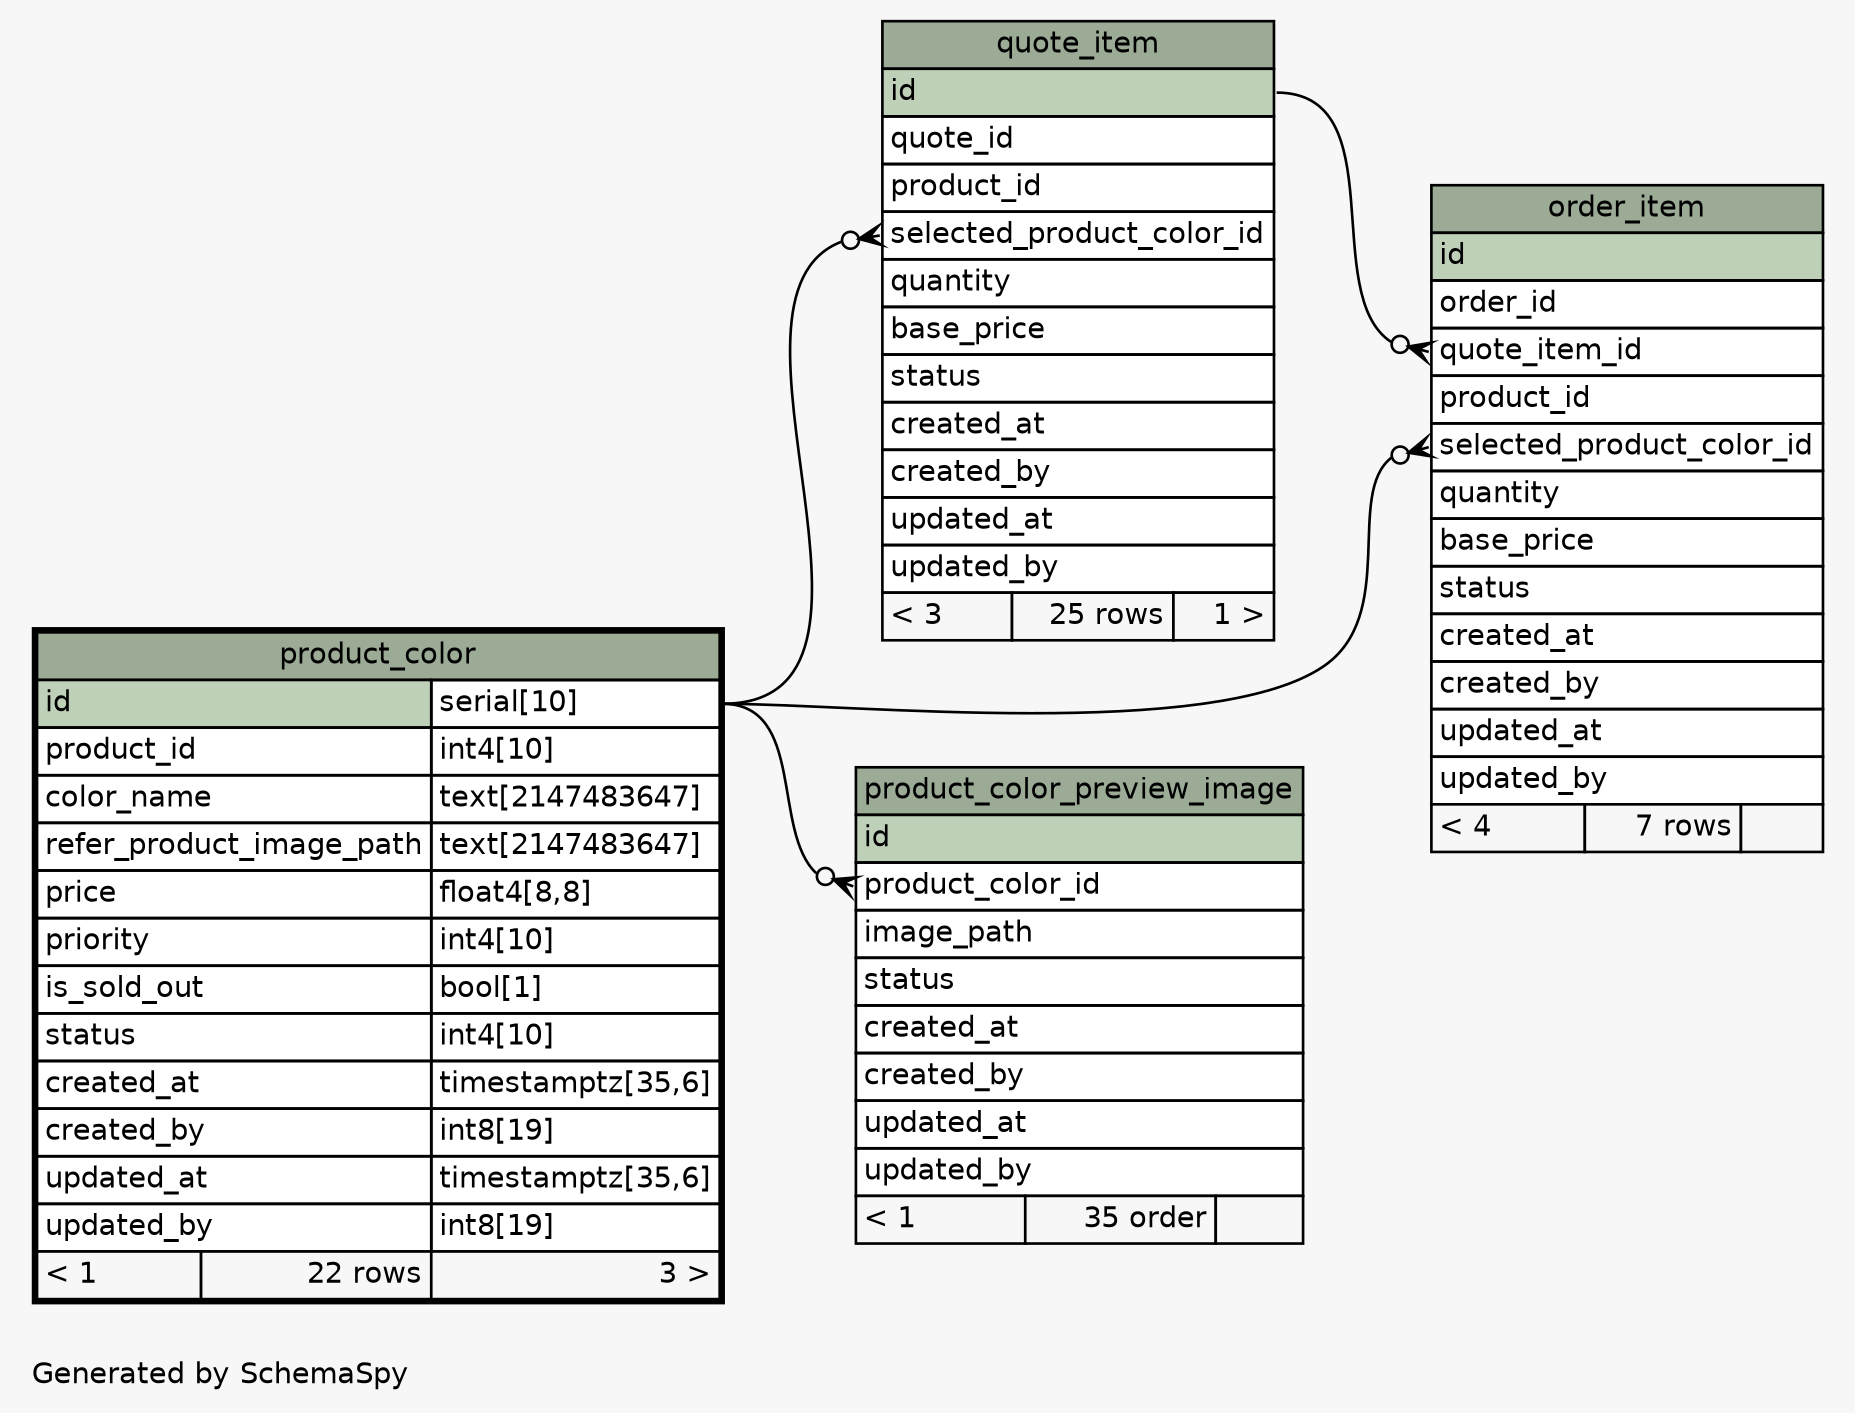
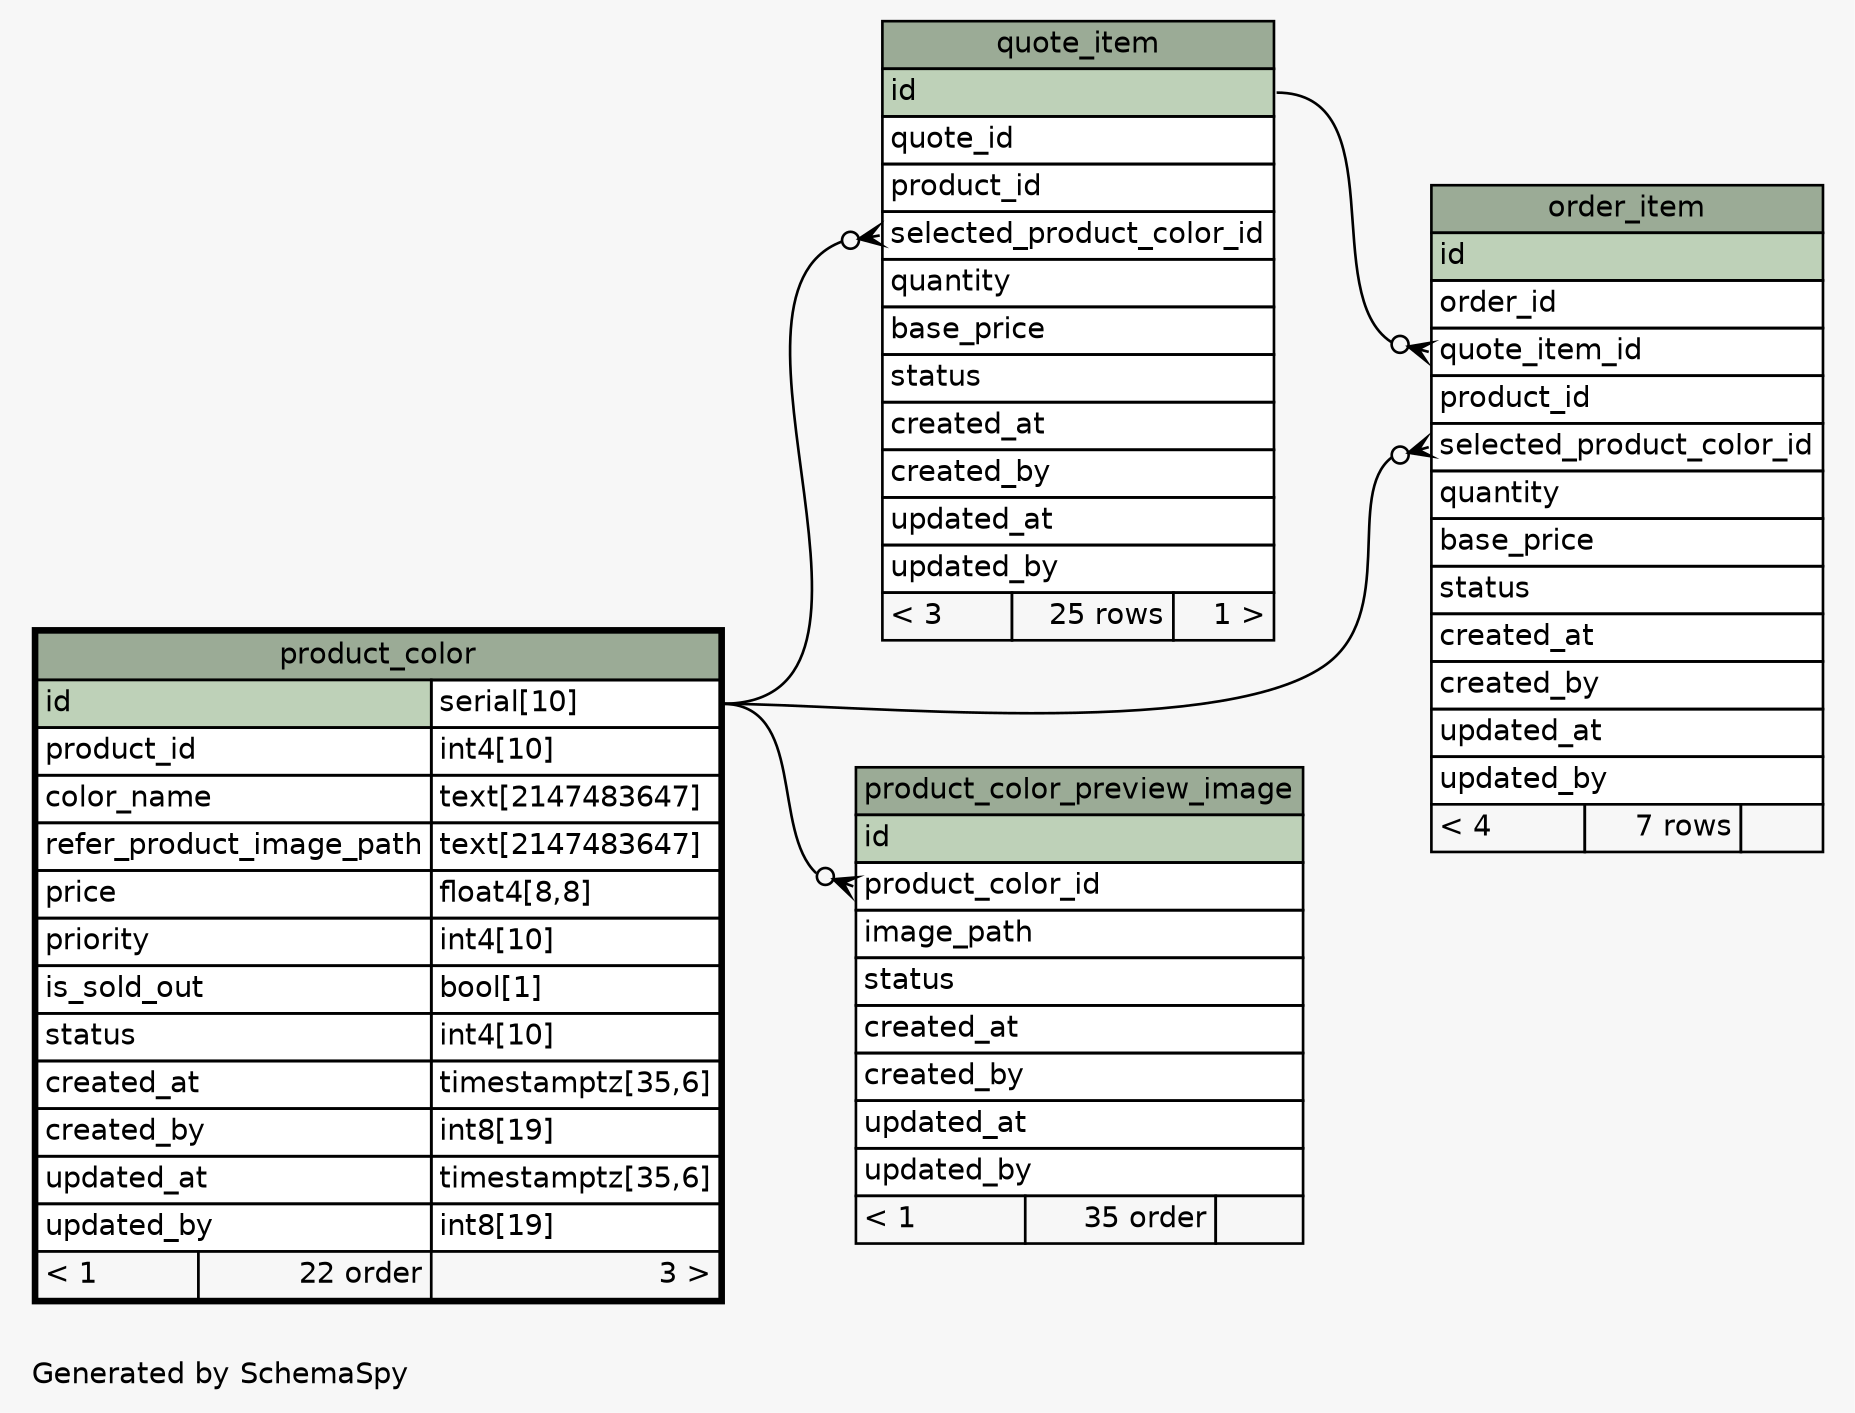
node "product_color": text "22 rows" -> "22 order"
